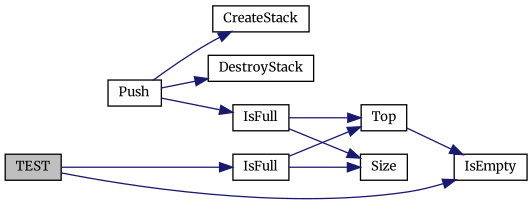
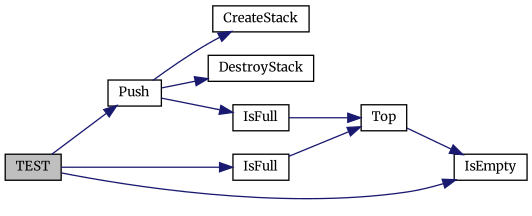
edge "TEST" -> "Push": added
node "Size": removed
